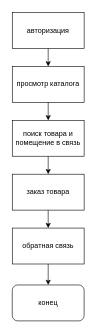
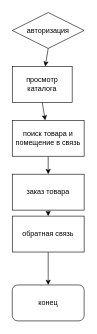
node "авторизация": shape rectangle -> diamond
node "просмотр каталога": size 72x36 -> 60x36
node "обратная связь": moved (48, 246) -> (48, 234)
